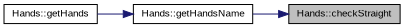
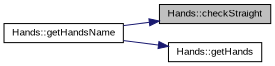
edge "Hands::getHands" -> "Hands::getHandsName": reversed
